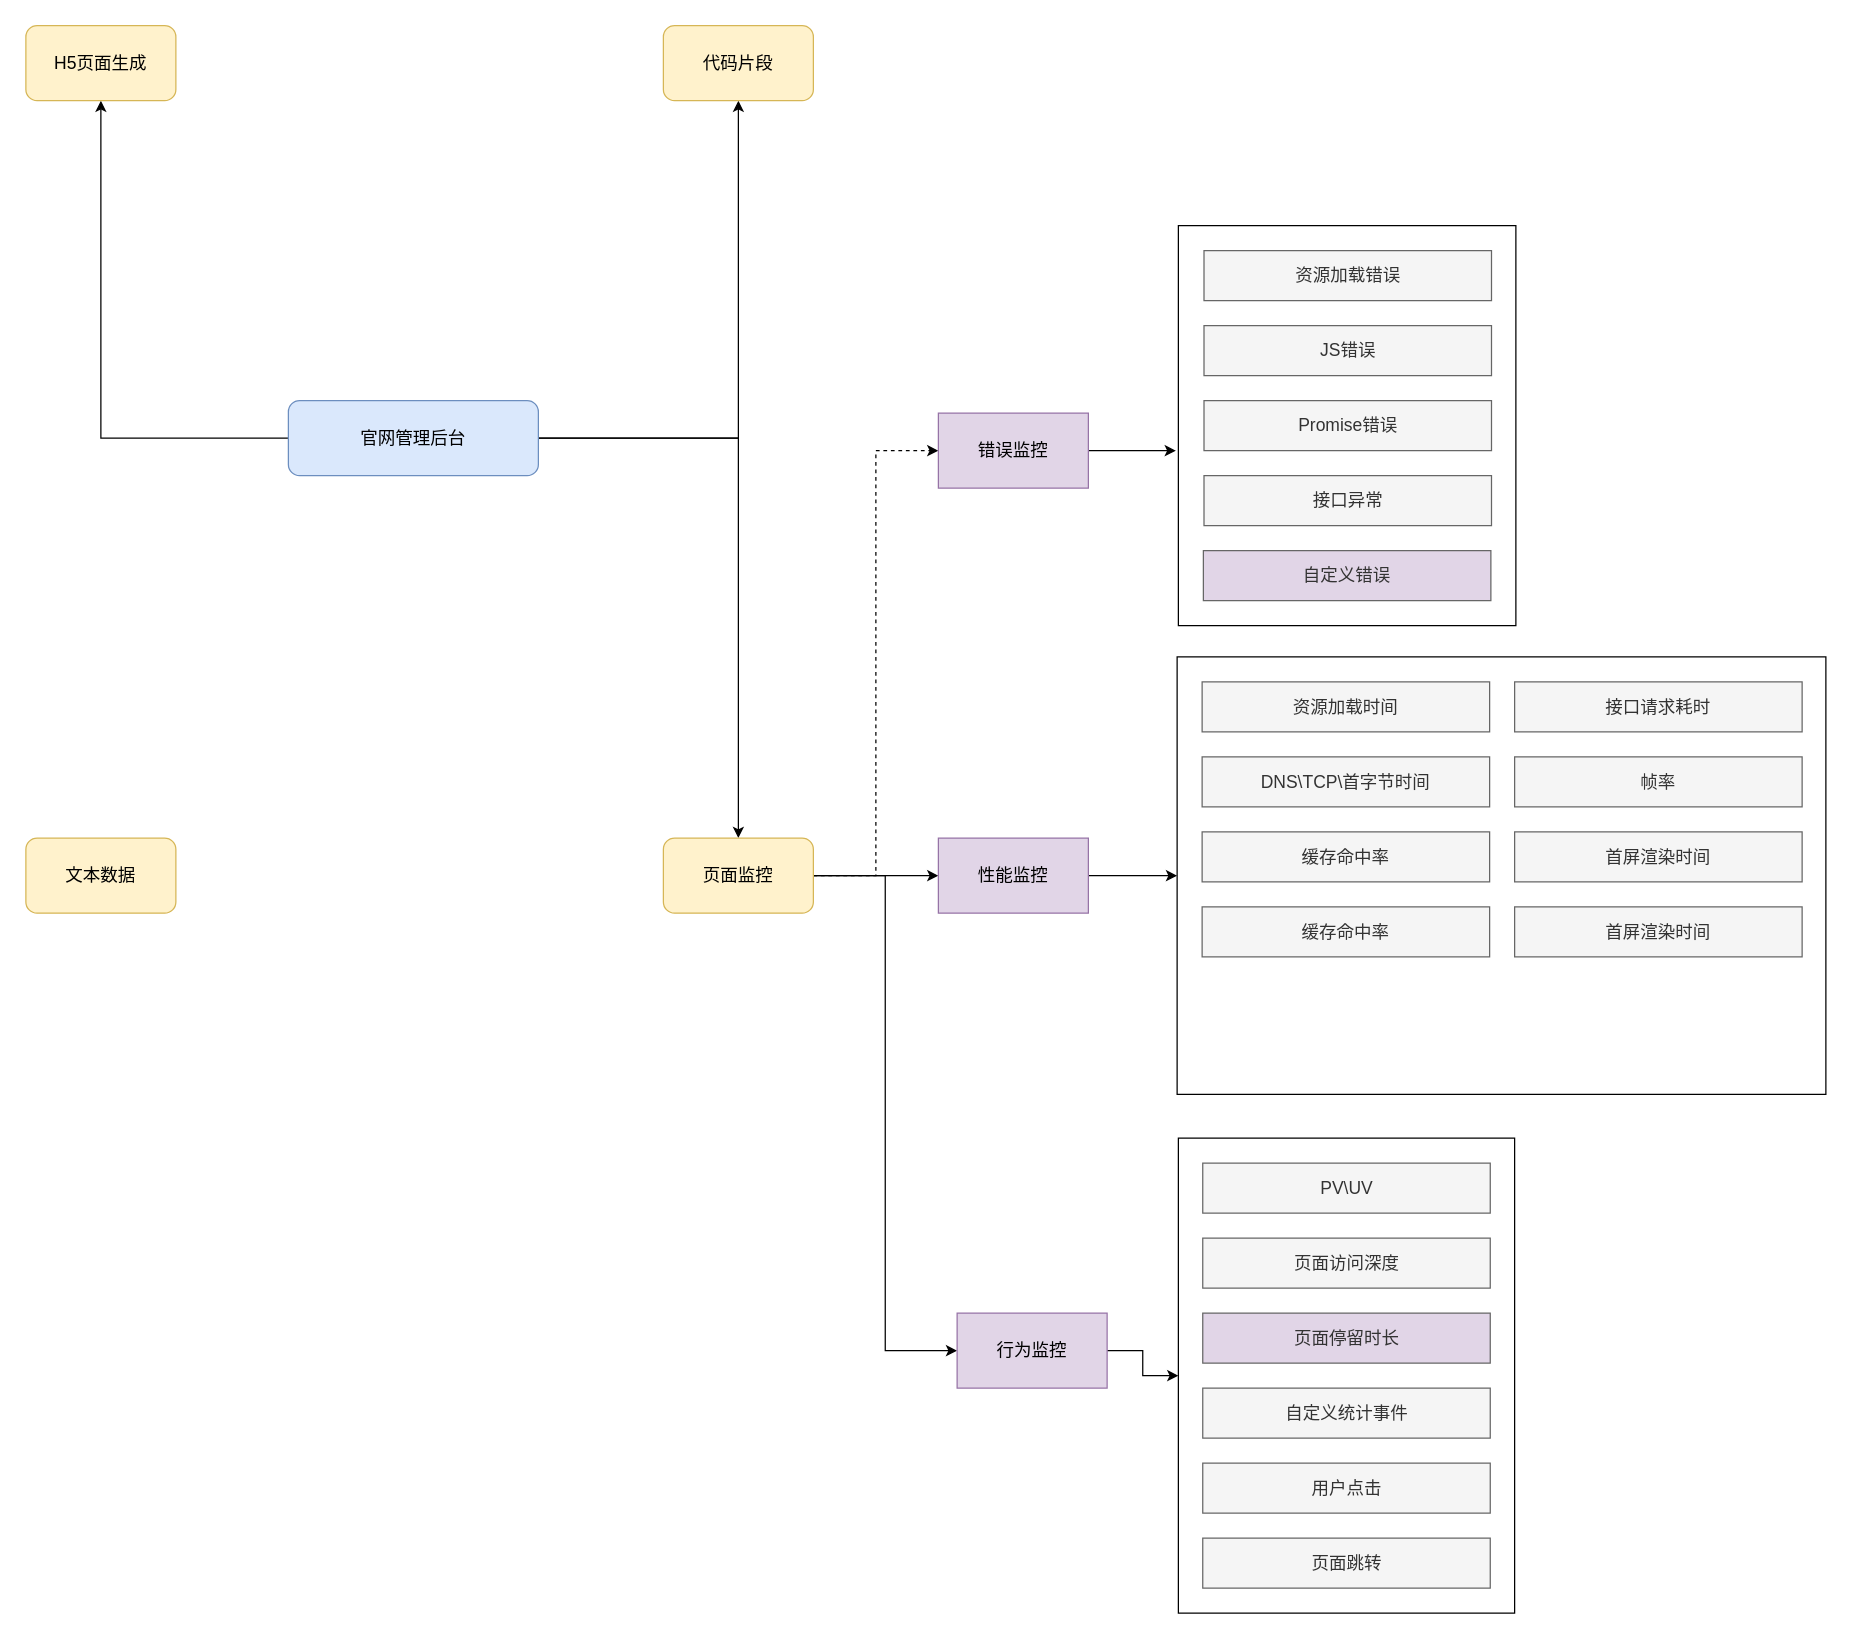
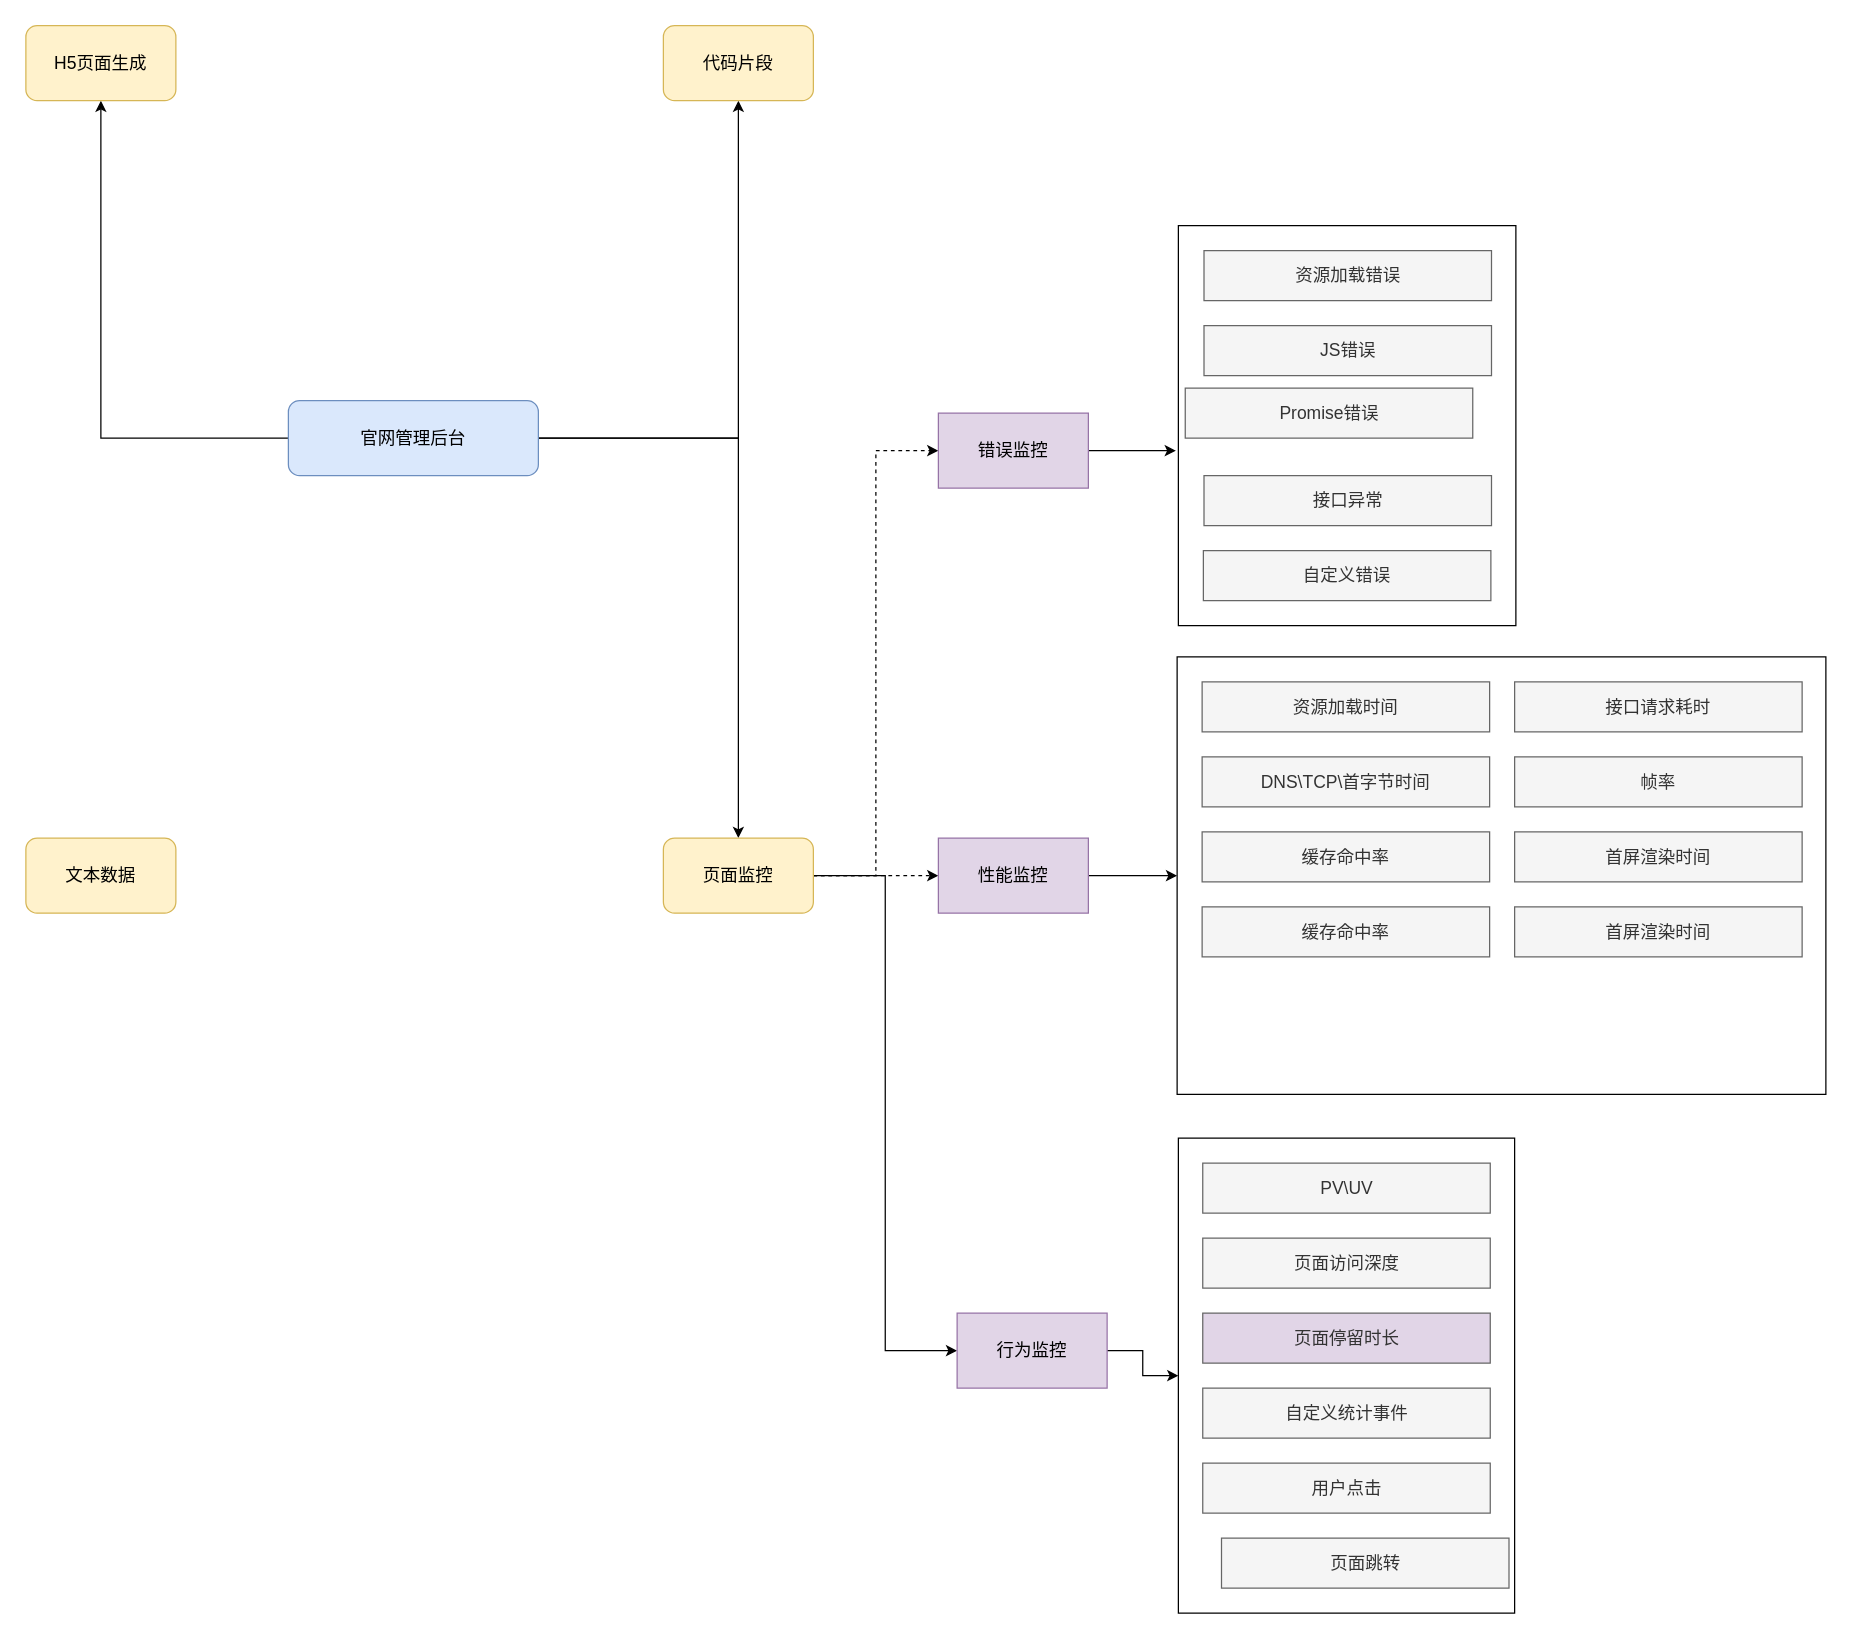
node "Promise错误": moved (1348, 426) -> (1329, 413)
node "自定义错误": fillcolor #e1d5e7 -> #f5f5f5
edge "页面监控" -> "性能监控": style solid -> dashed
node "页面跳转": moved (1346, 1563) -> (1365, 1563)
